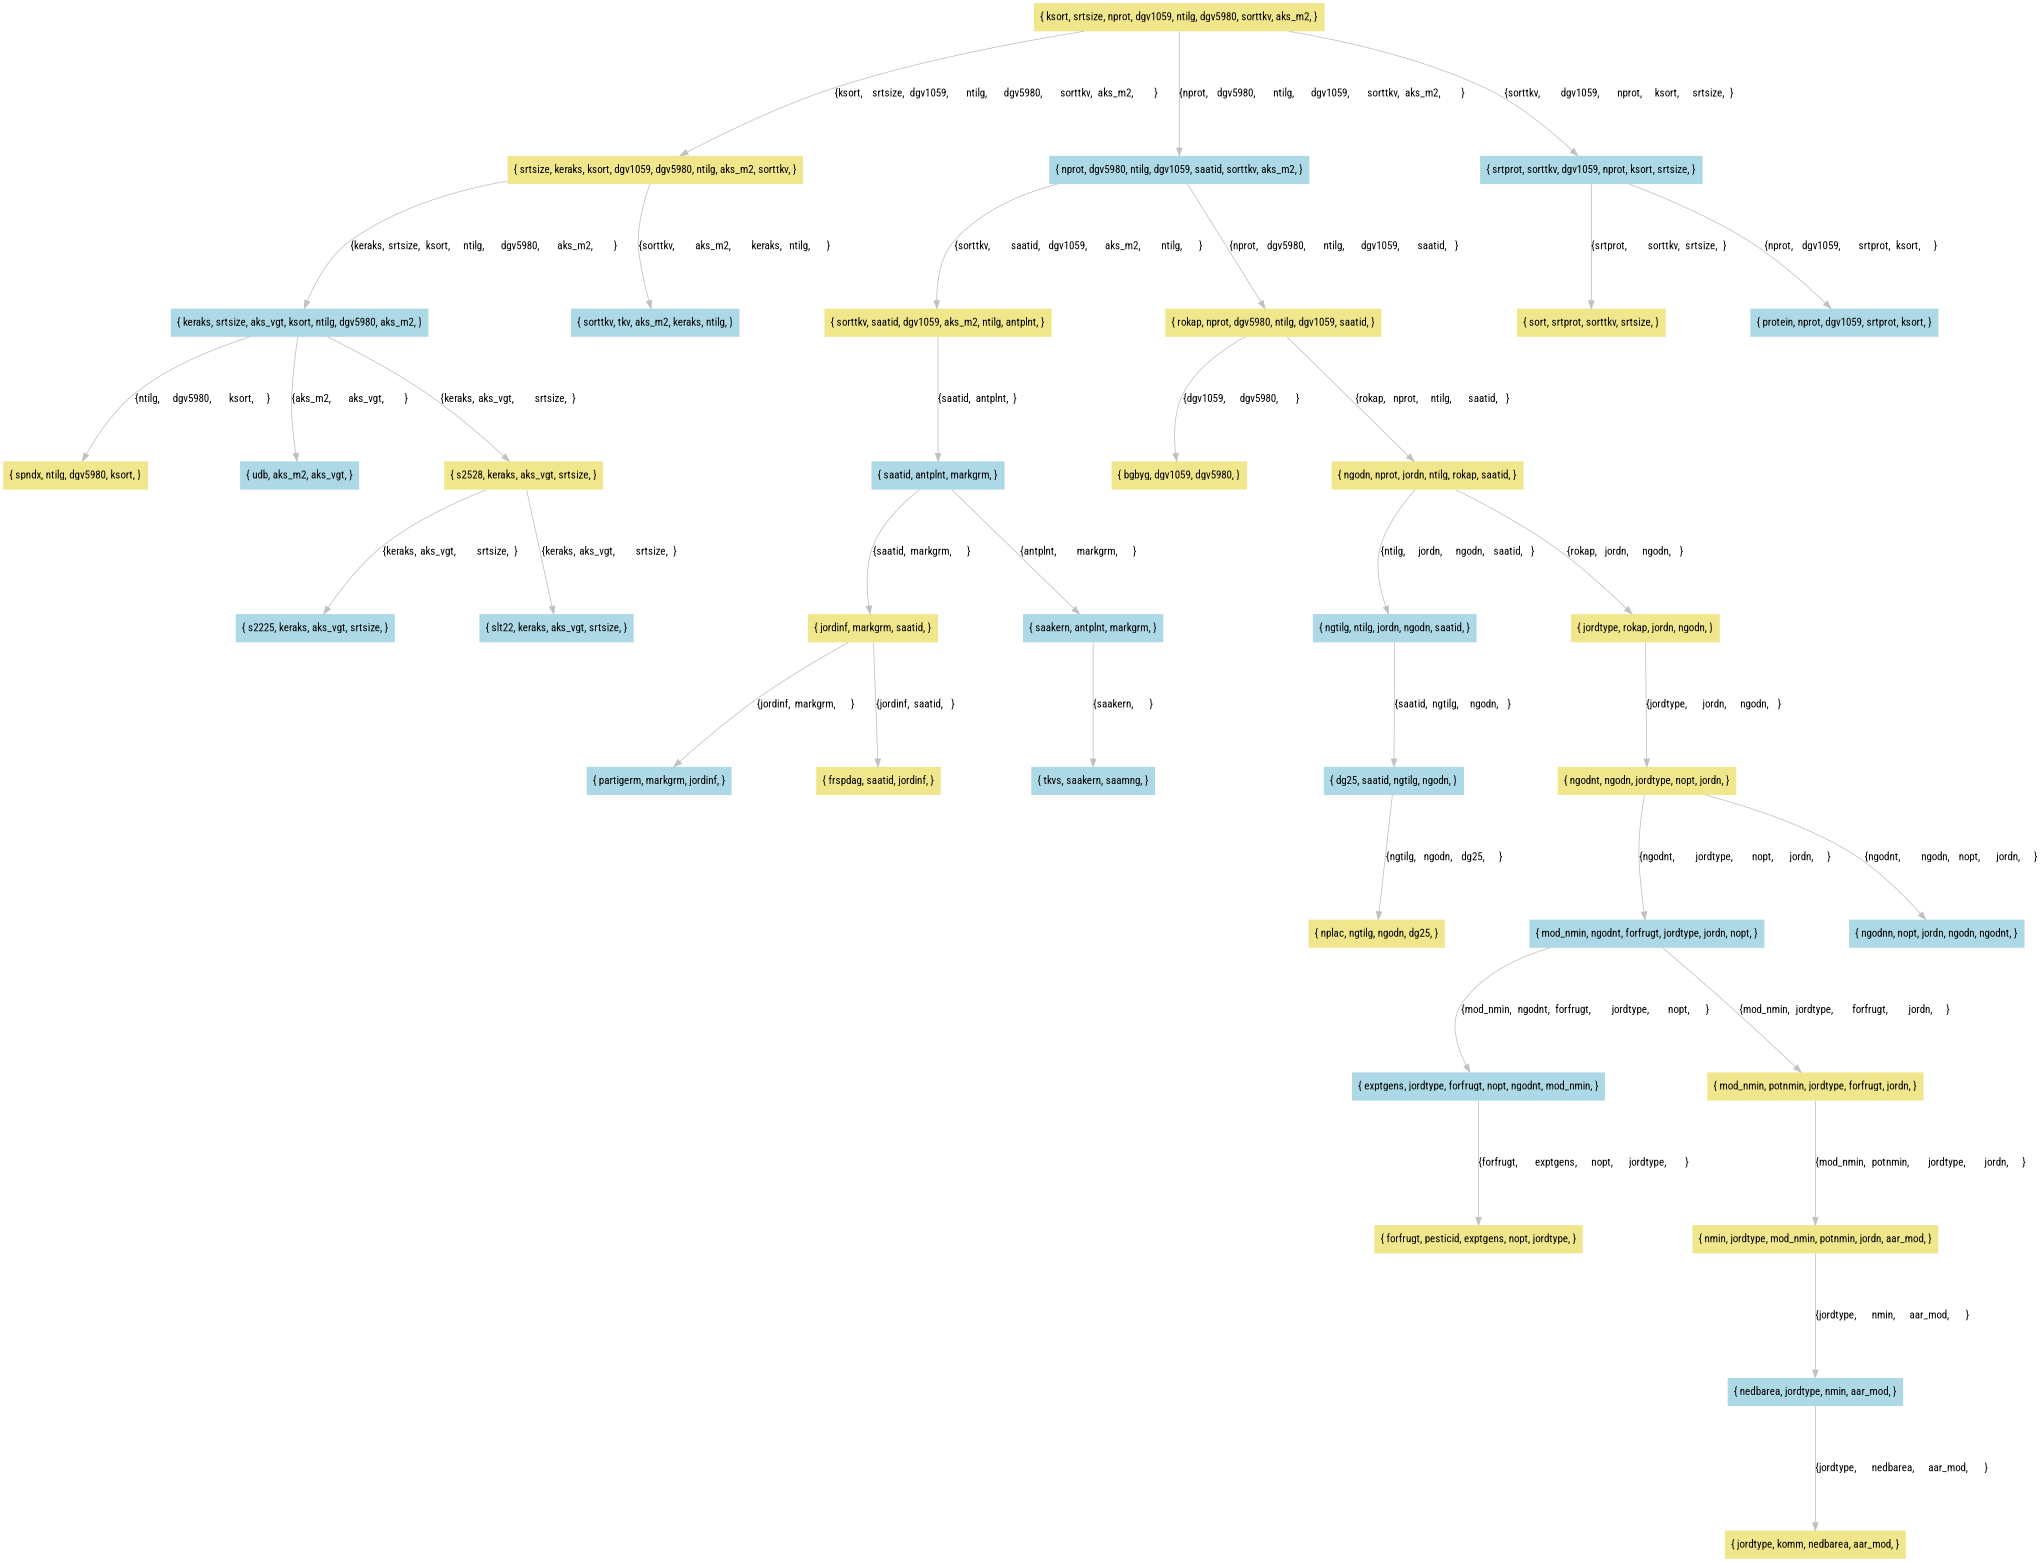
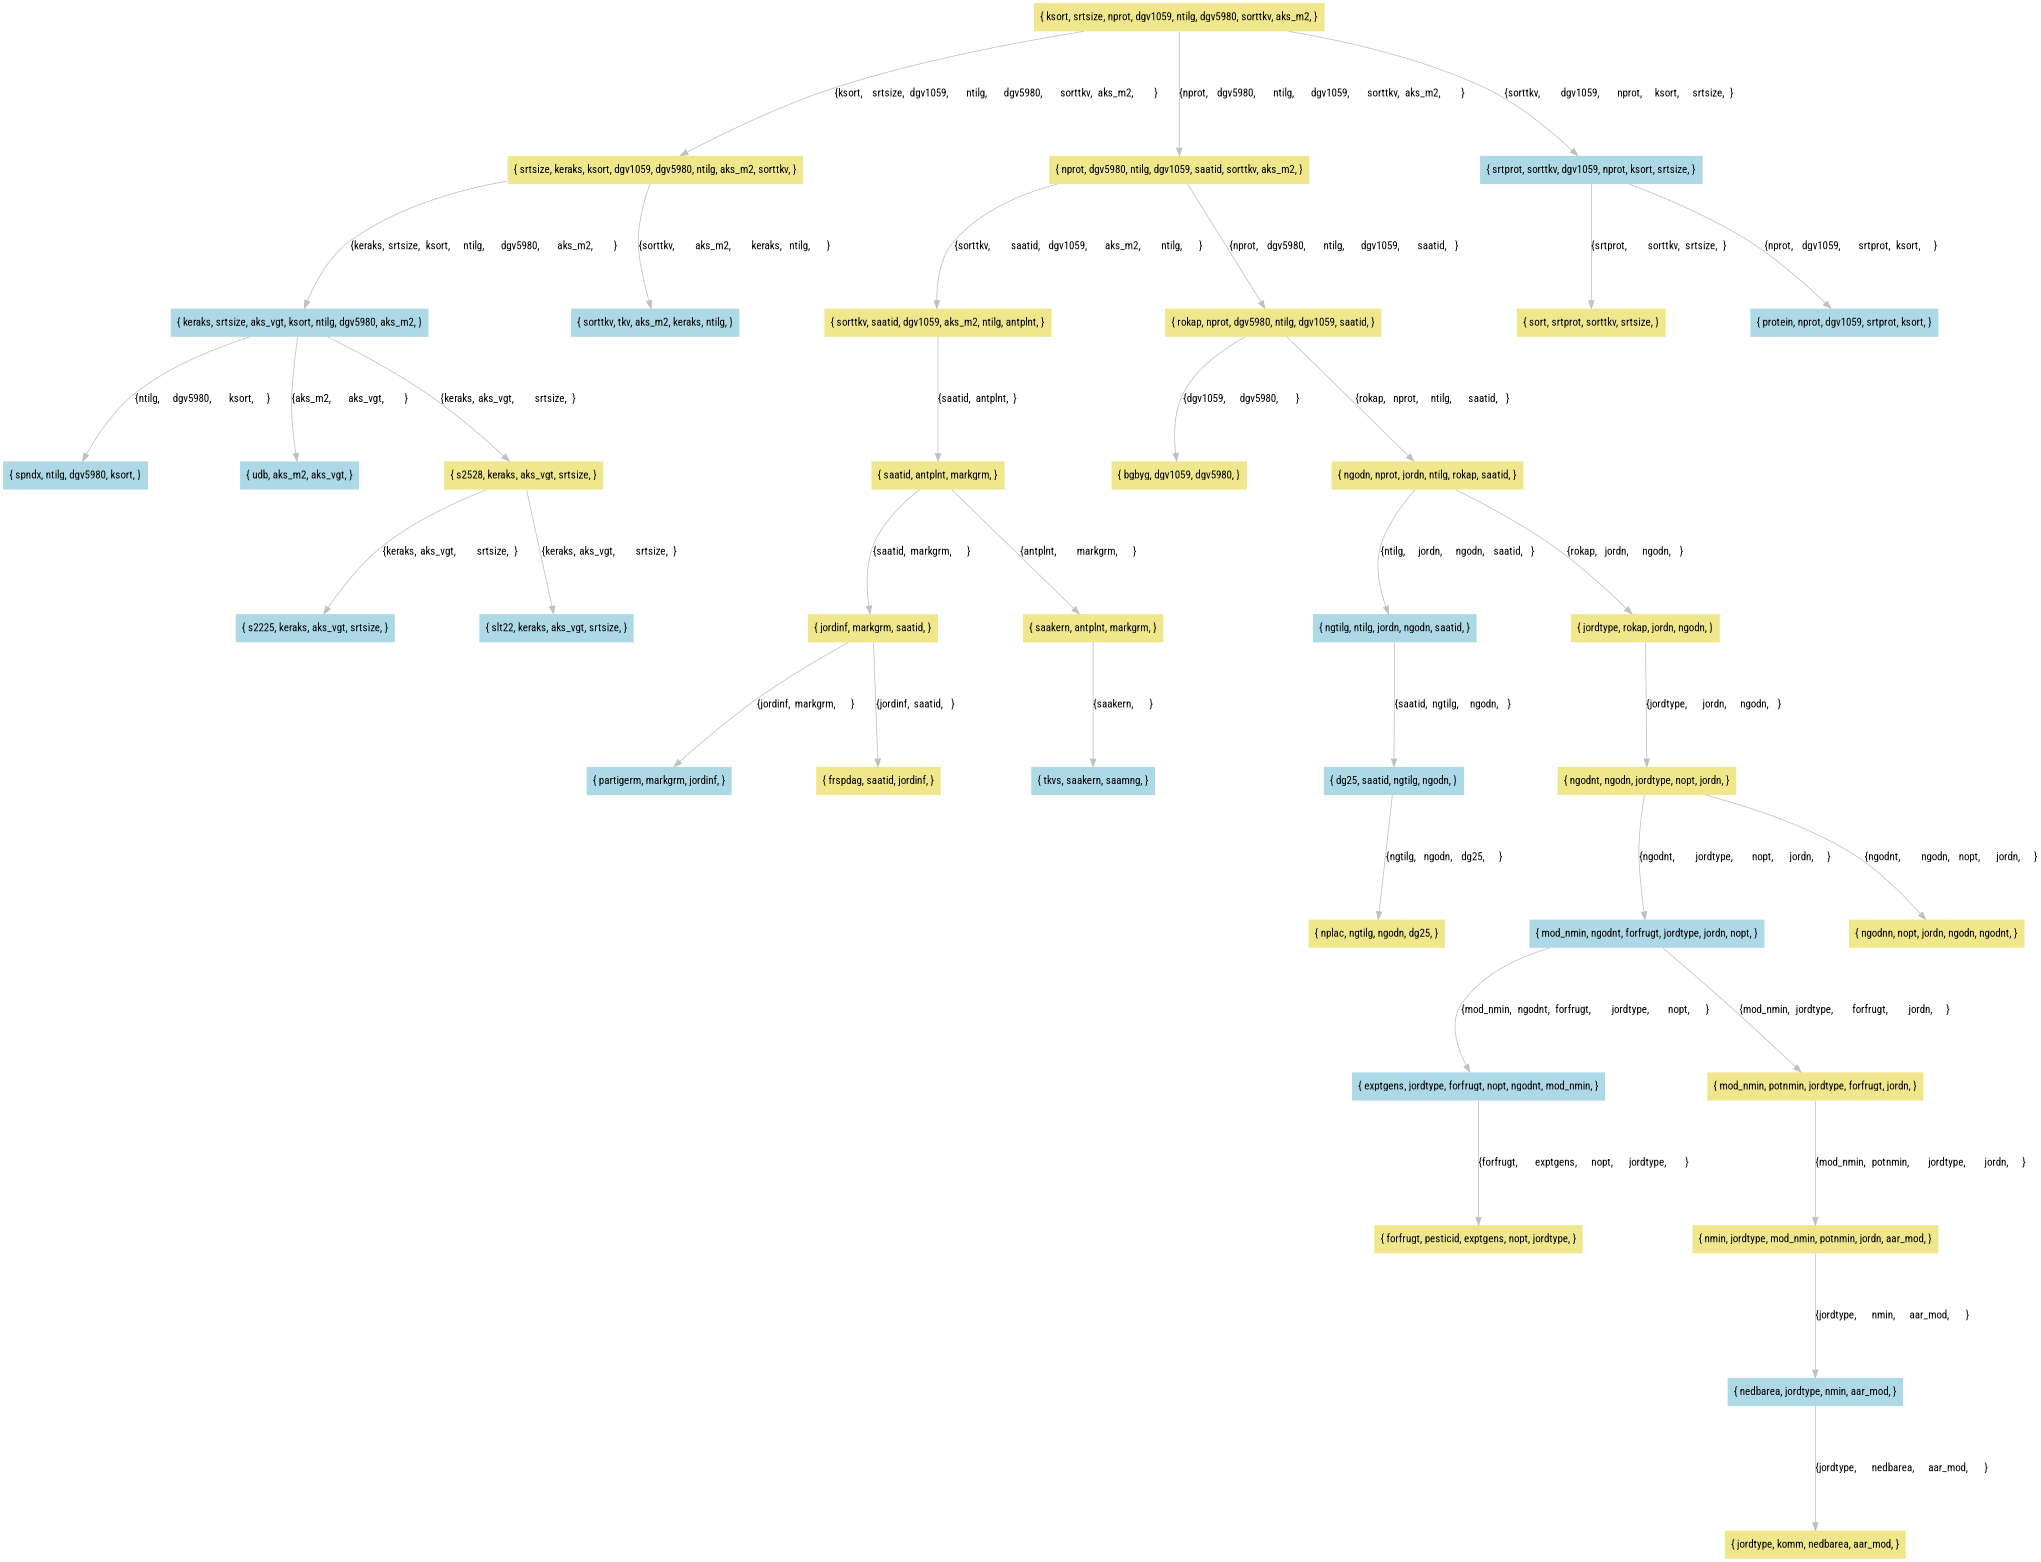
node "{ nprot, dgv5980, ntilg, dgv1059, saatid, sorttkv, aks_m2, }": fillcolor lightblue -> khaki
node "{ spndx, ntilg, dgv5980, ksort, }": fillcolor khaki -> lightblue
node "{ saatid, antplnt, markgrm, }": fillcolor lightblue -> khaki
node "{ saakern, antplnt, markgrm, }": fillcolor lightblue -> khaki
node "{ ngodnn, nopt, jordn, ngodn, ngodnt, }": fillcolor lightblue -> khaki
